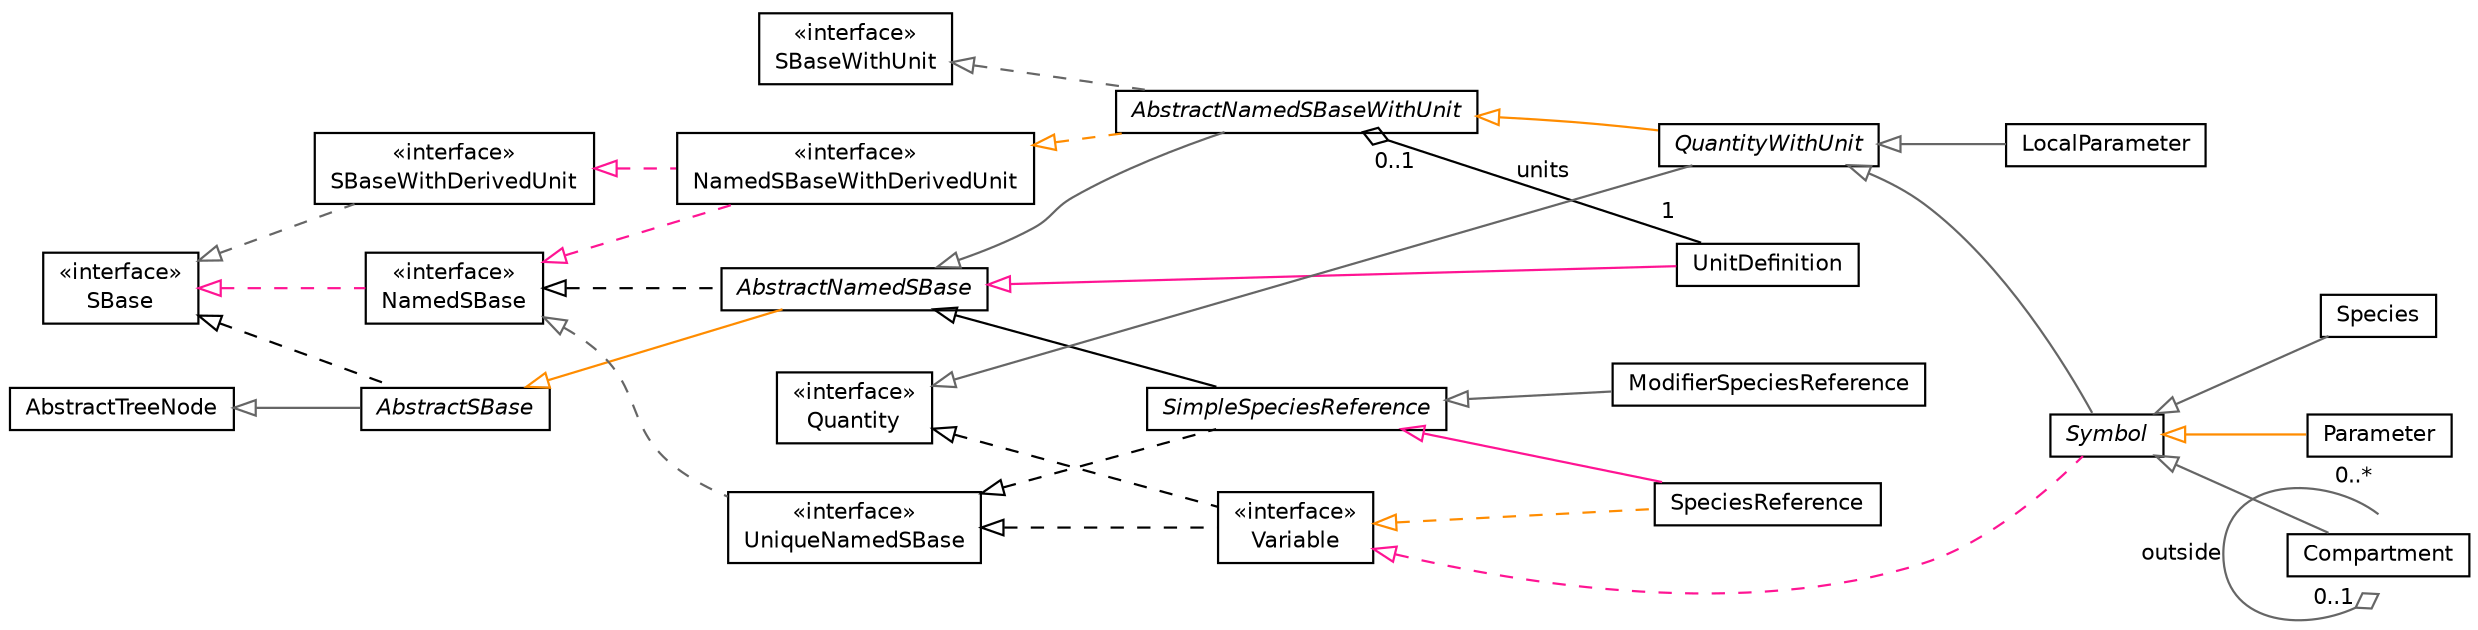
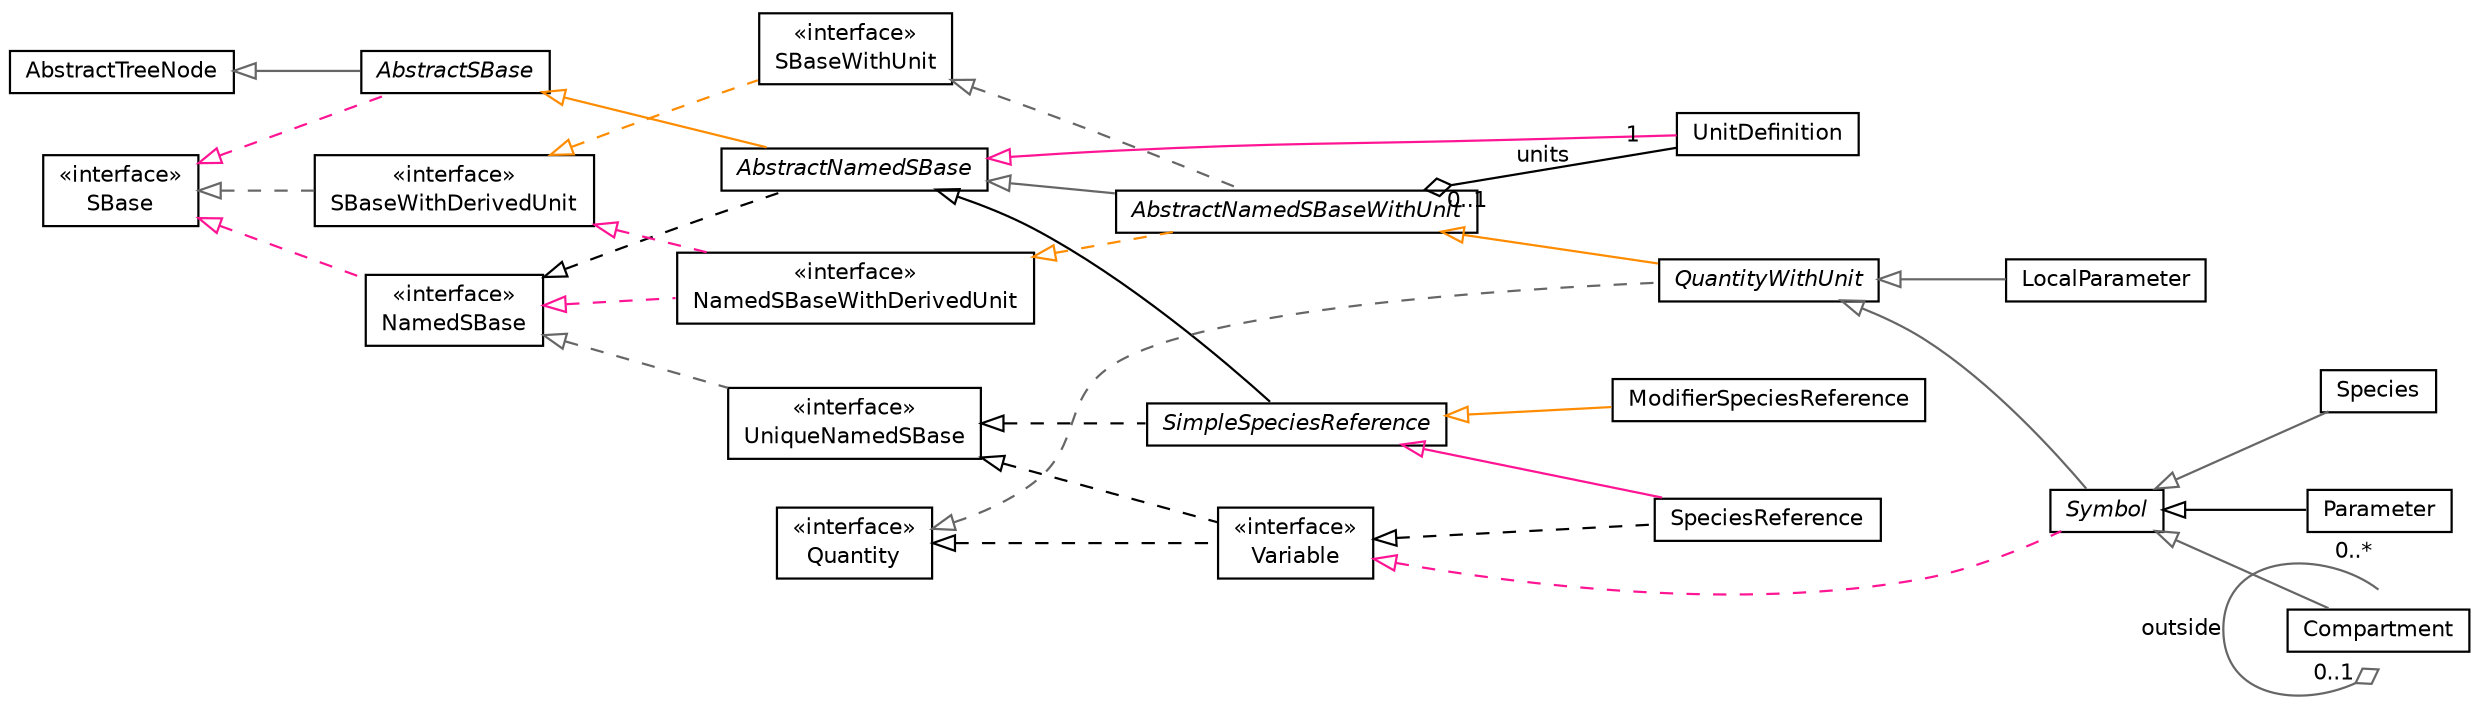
edge "SBaseWithUnit" -> "SBaseWithDerivedUnit": added
edge "QuantityWithUnit" -> "Quantity": style solid -> dashed
edge "AbstractSBase" -> "SBase": color black -> deeppink
edge "ModifierSpeciesReference" -> "SimpleSpeciesReference": color gray40 -> darkorange
edge "Parameter" -> "Symbol": color darkorange -> black
edge "SpeciesReference" -> "Variable": color darkorange -> black
